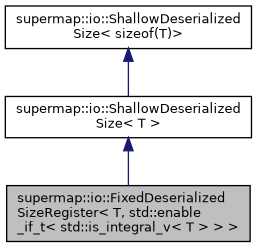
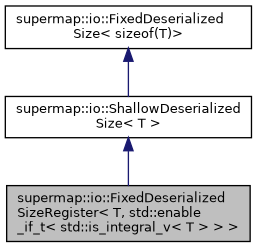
node "supermap::io::ShallowDeserialized Size< sizeof(T)>": label "supermap::io::ShallowDeserialized Size< sizeof(T)>" -> "supermap::io::FixedDeserialized Size< sizeof(T)>"
